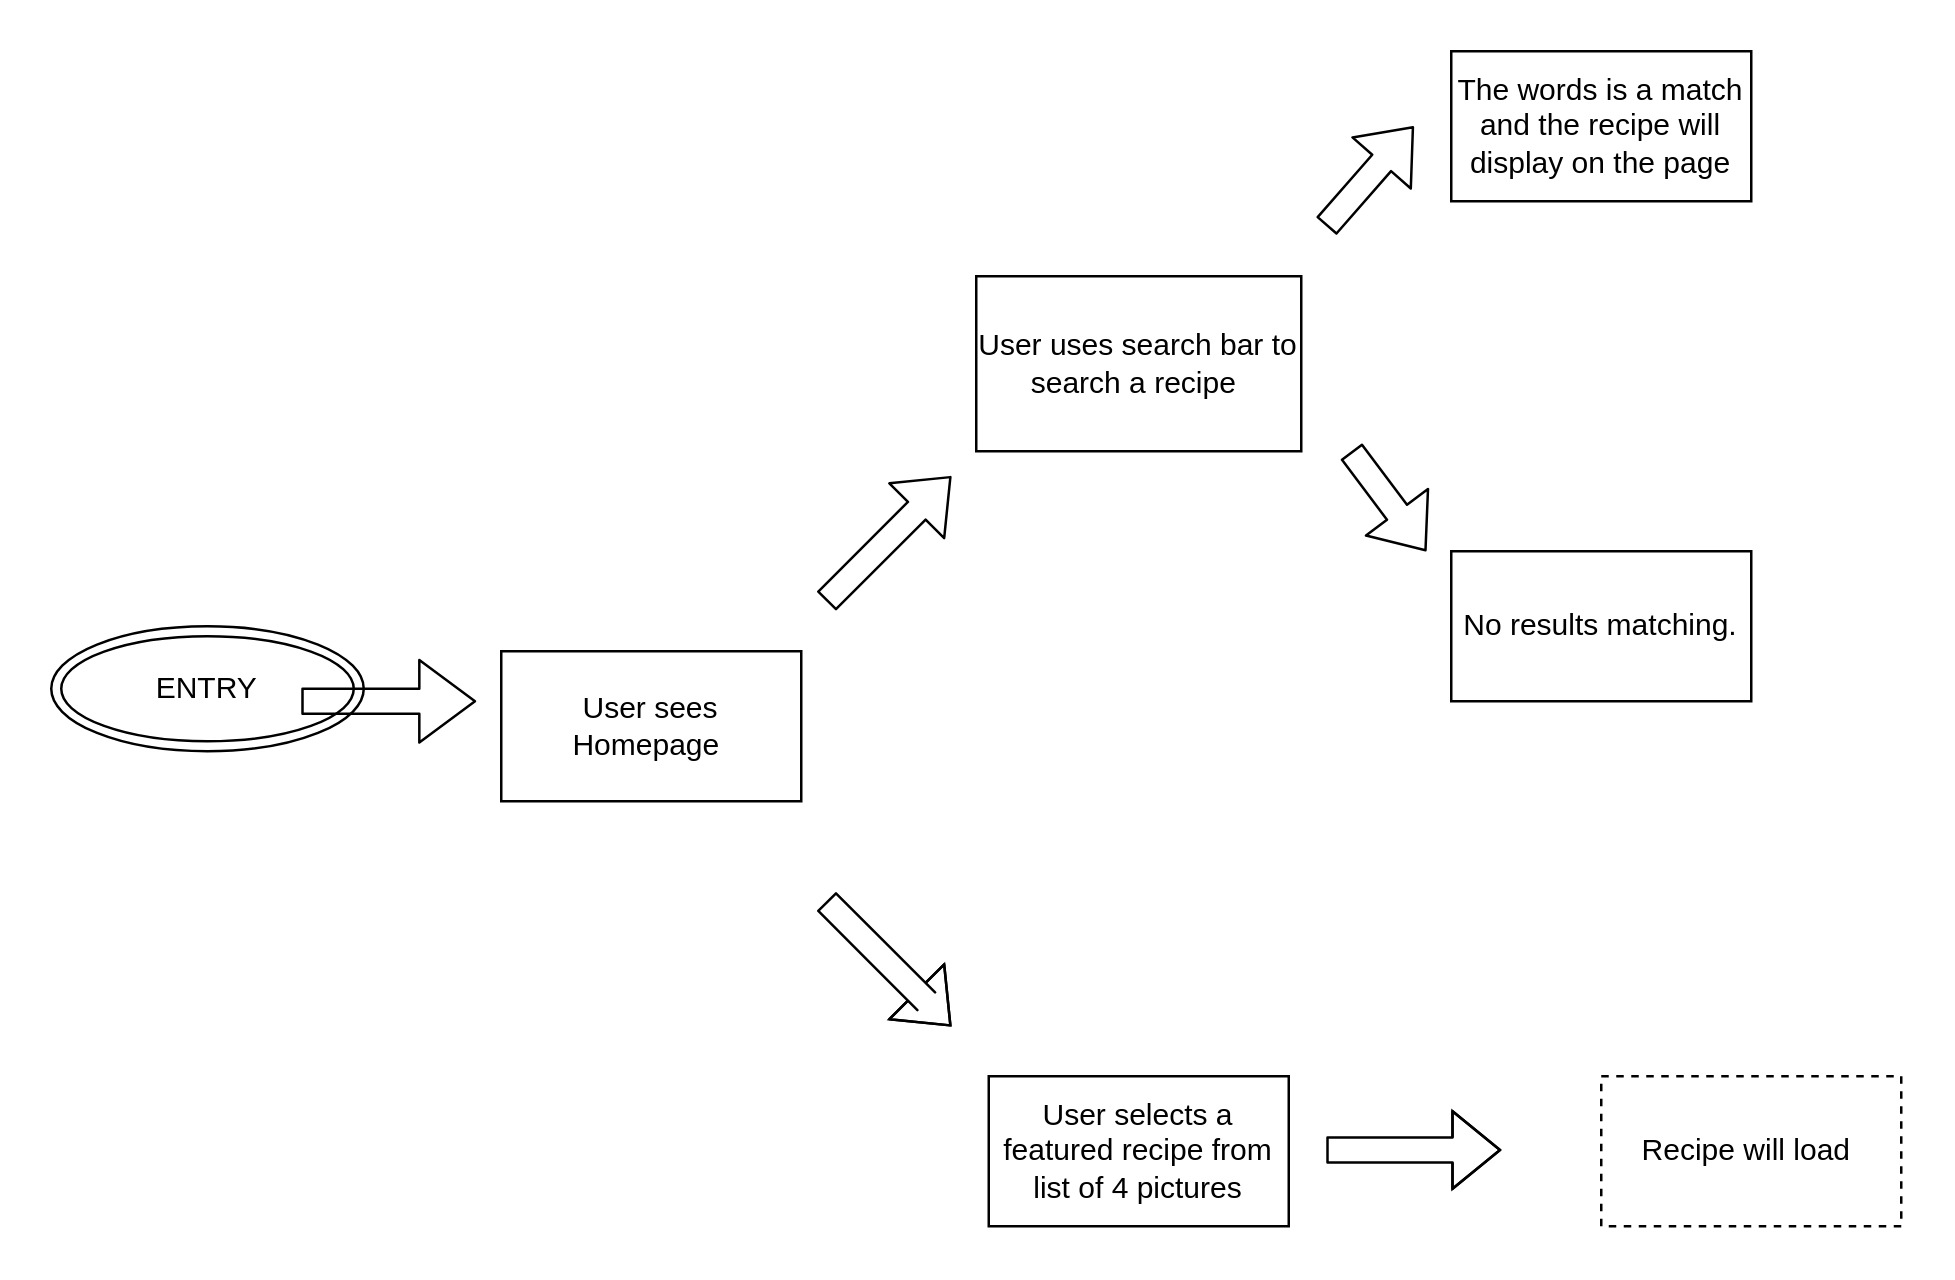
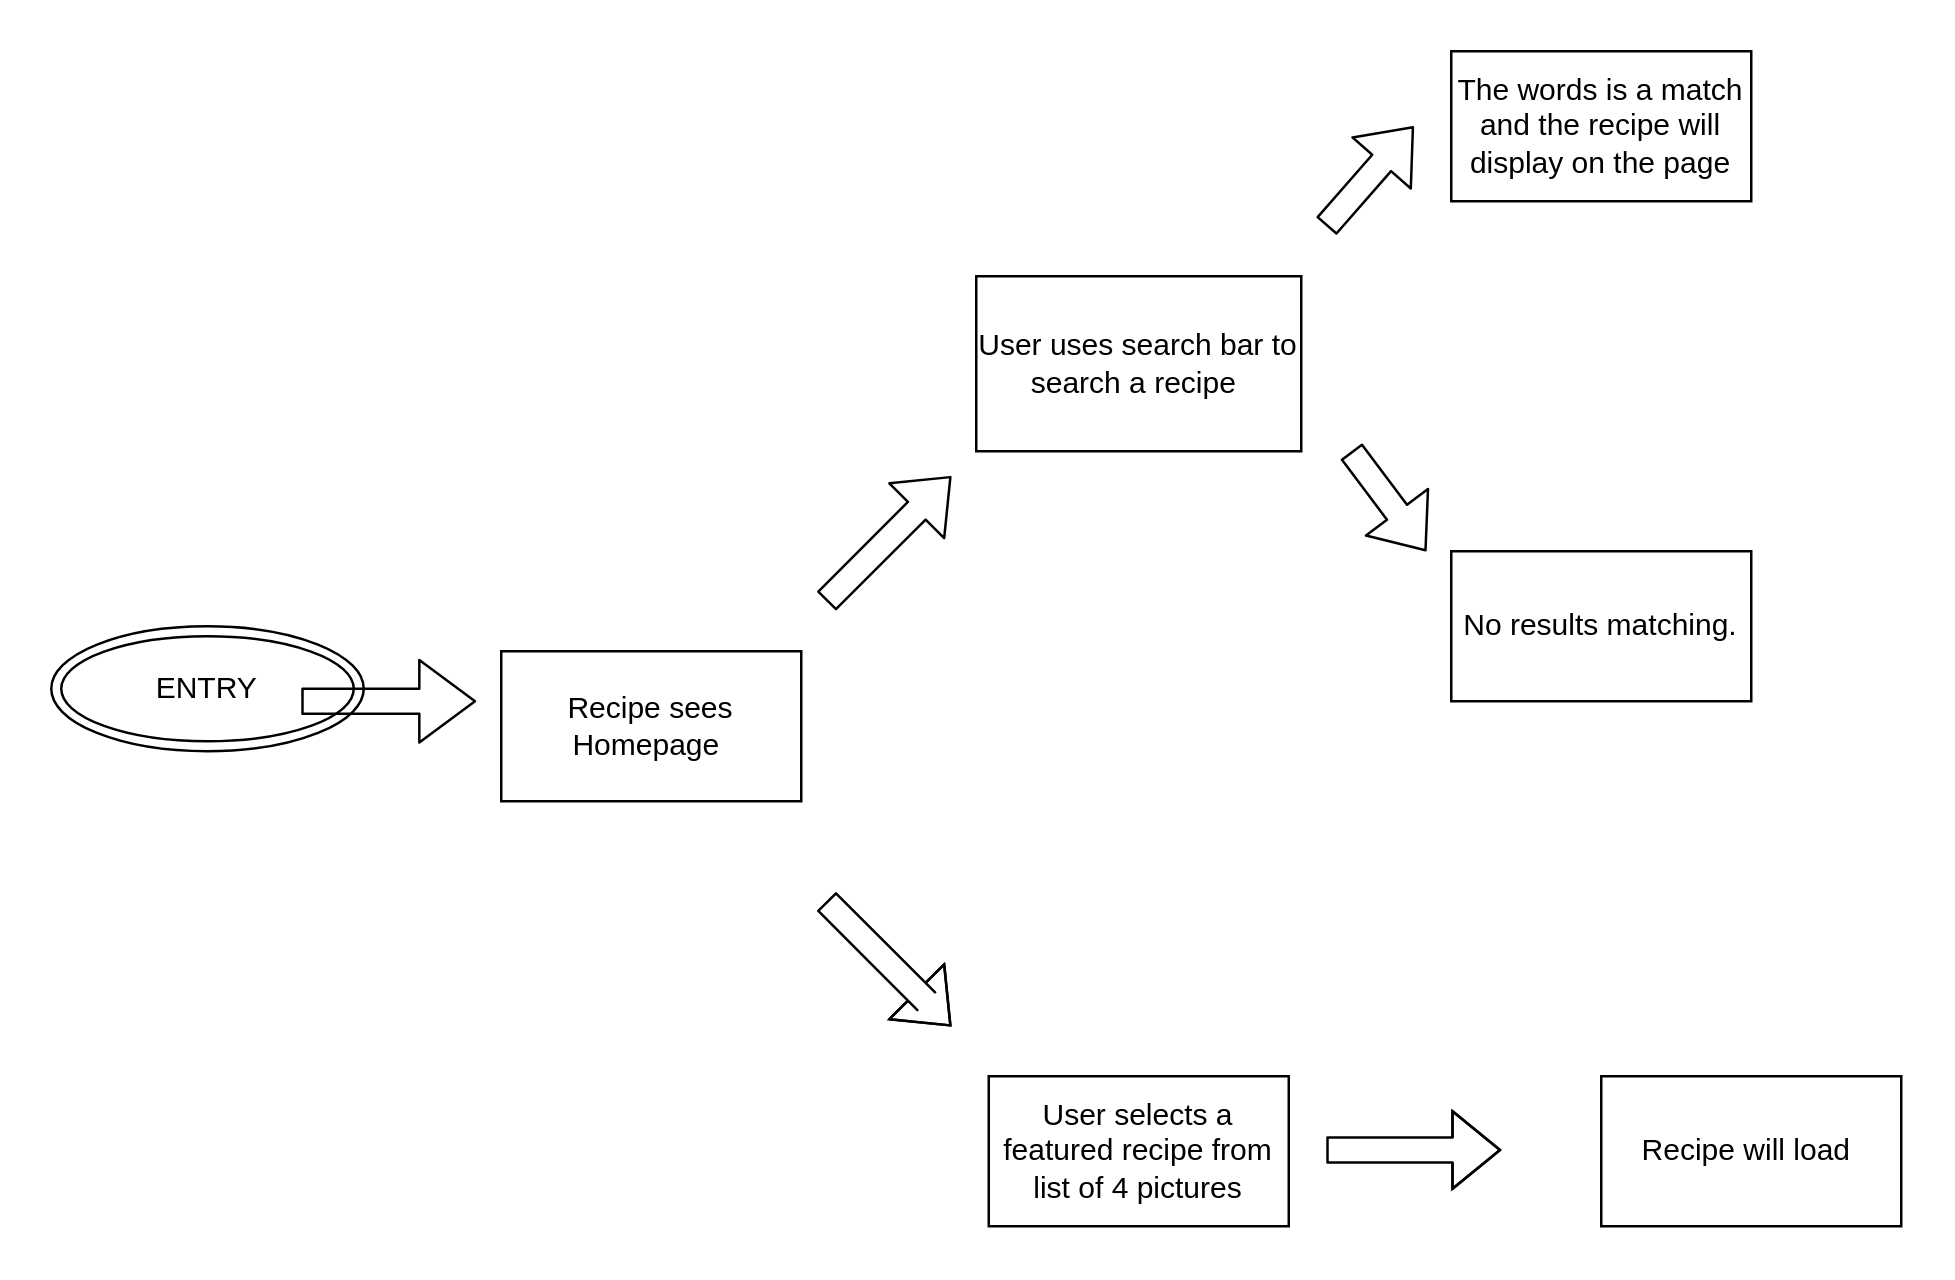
node "User sees Homepage": label "User sees Homepage" -> "Recipe sees Homepage"
node "Recipe will load": style dashed -> solid
